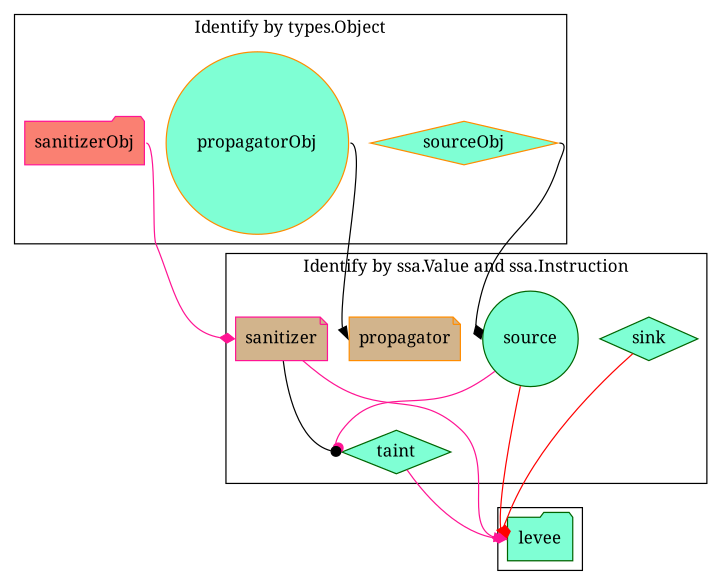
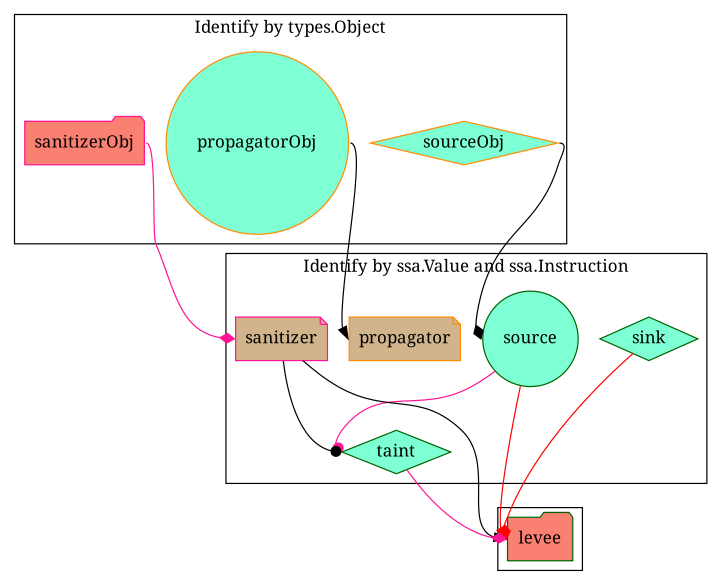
edge "sanitizer" -> "levee": color deeppink -> black
node "levee": fillcolor aquamarine -> salmon
